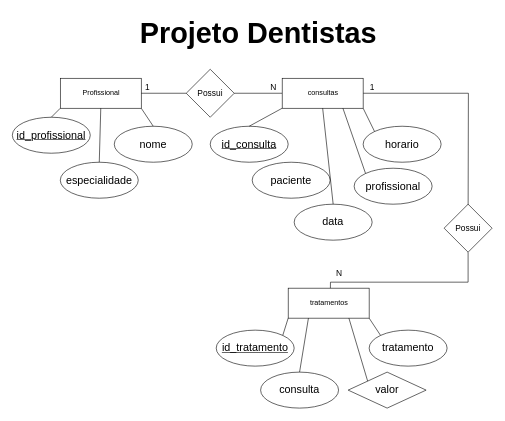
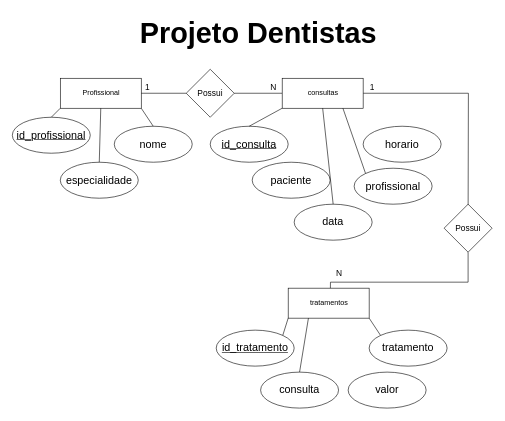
edge "consultas" -- "horario": removed
edge "tratamentos" -- "valor": removed
node "valor": shape diamond -> ellipse
